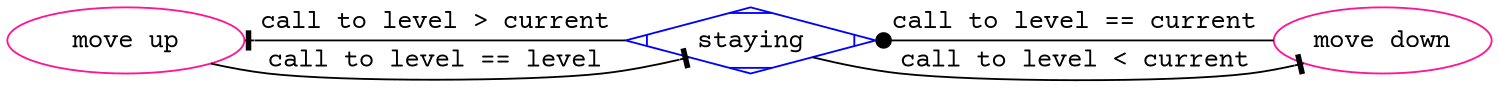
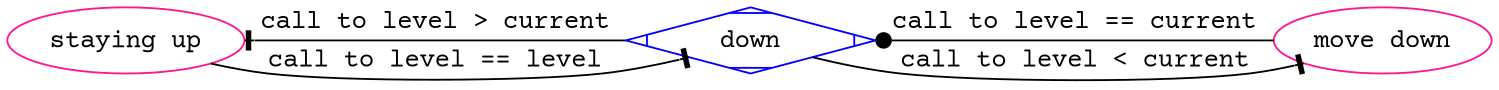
node "move up": label "move up" -> "staying up"
node "staying": label "staying" -> "down"
